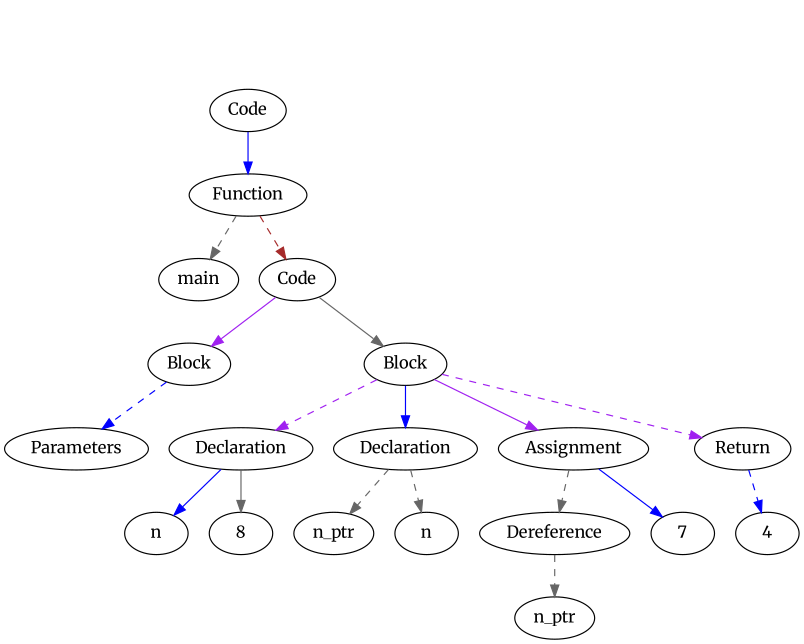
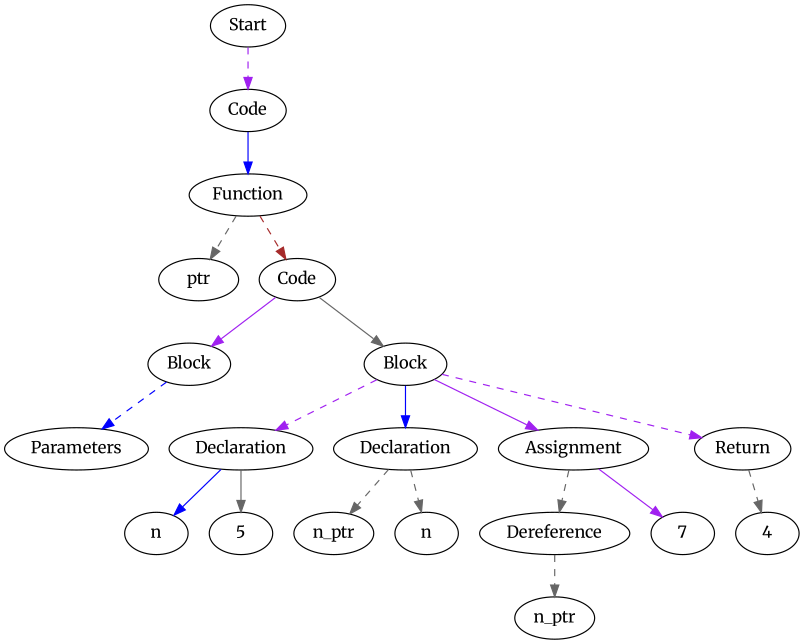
node "Start": added
node "main": label "main" -> "ptr"
edge "Return" -> "4": color blue -> gray40
edge "Assignment" -> "7": color blue -> purple
node "8": label "8" -> "5"
